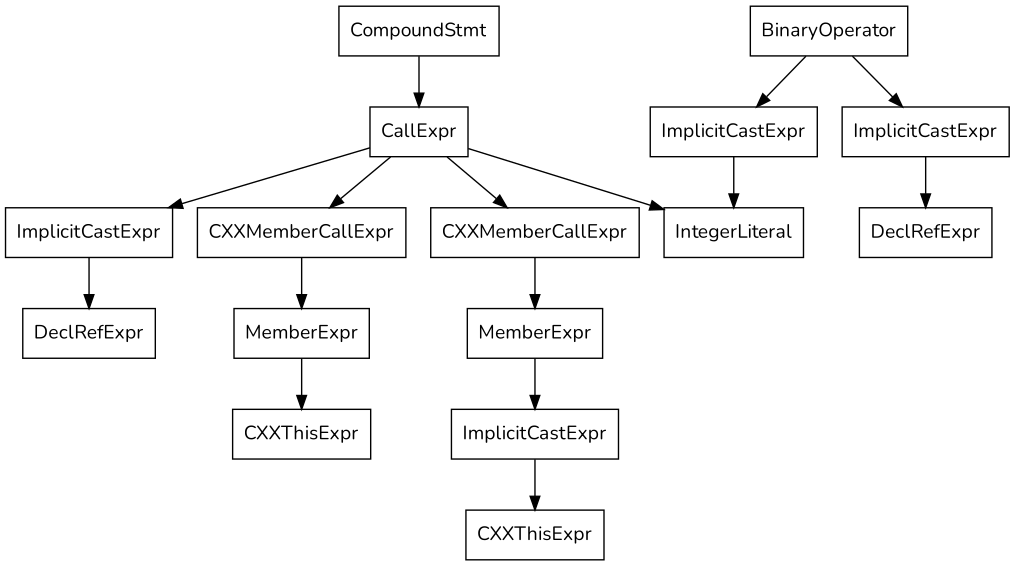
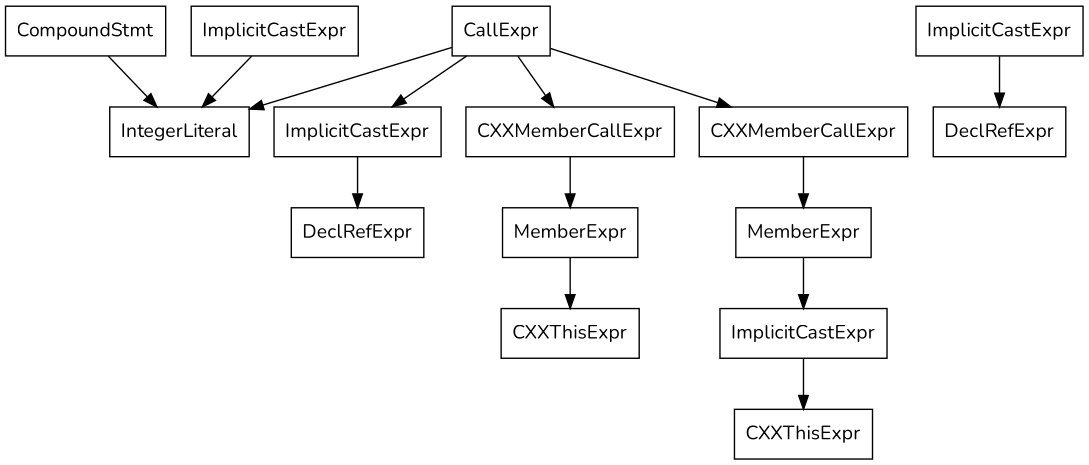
node "BinaryOperator": removed
edge "CompoundStmt" -> "CallExpr": now "CompoundStmt" -> "IntegerLiteral"
